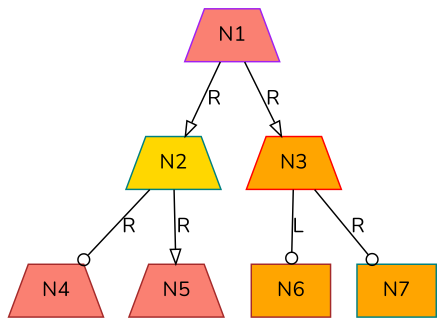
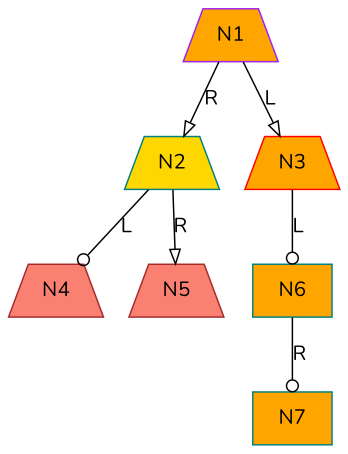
node "N1": fillcolor salmon -> orange
edge "N1" -> "N3": label "R" -> "L"
edge "N3" -> "N7": now "N6" -> "N7"
edge "N2" -> "N4": label "R" -> "L"
node "N6": color brown -> teal
